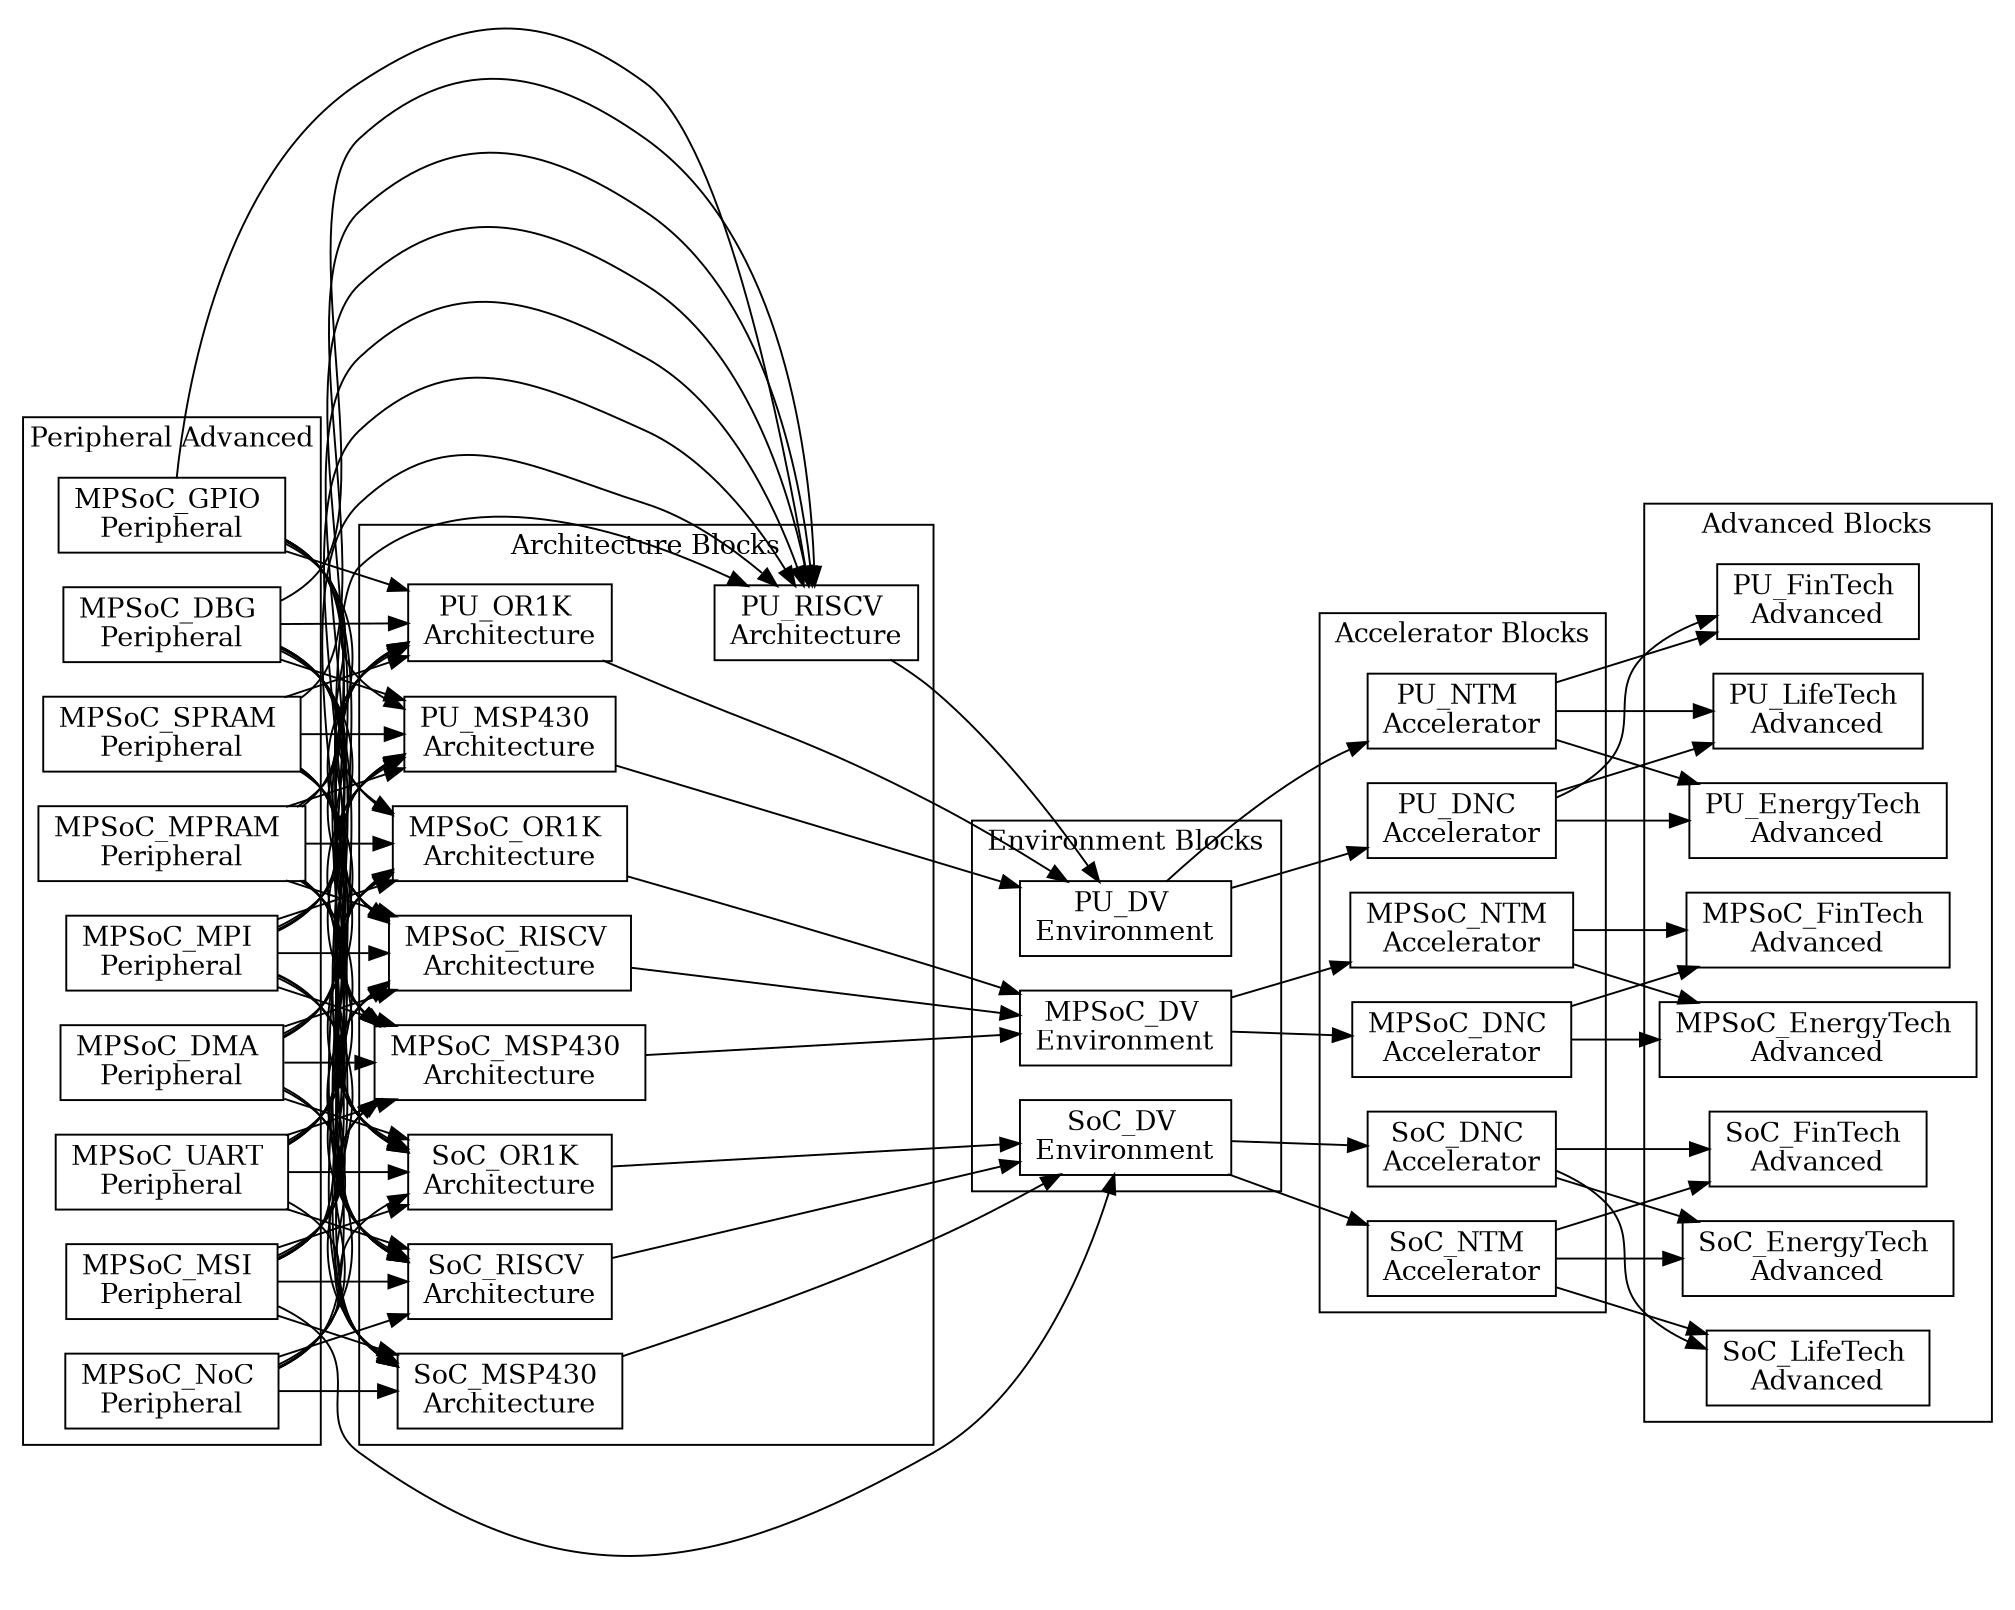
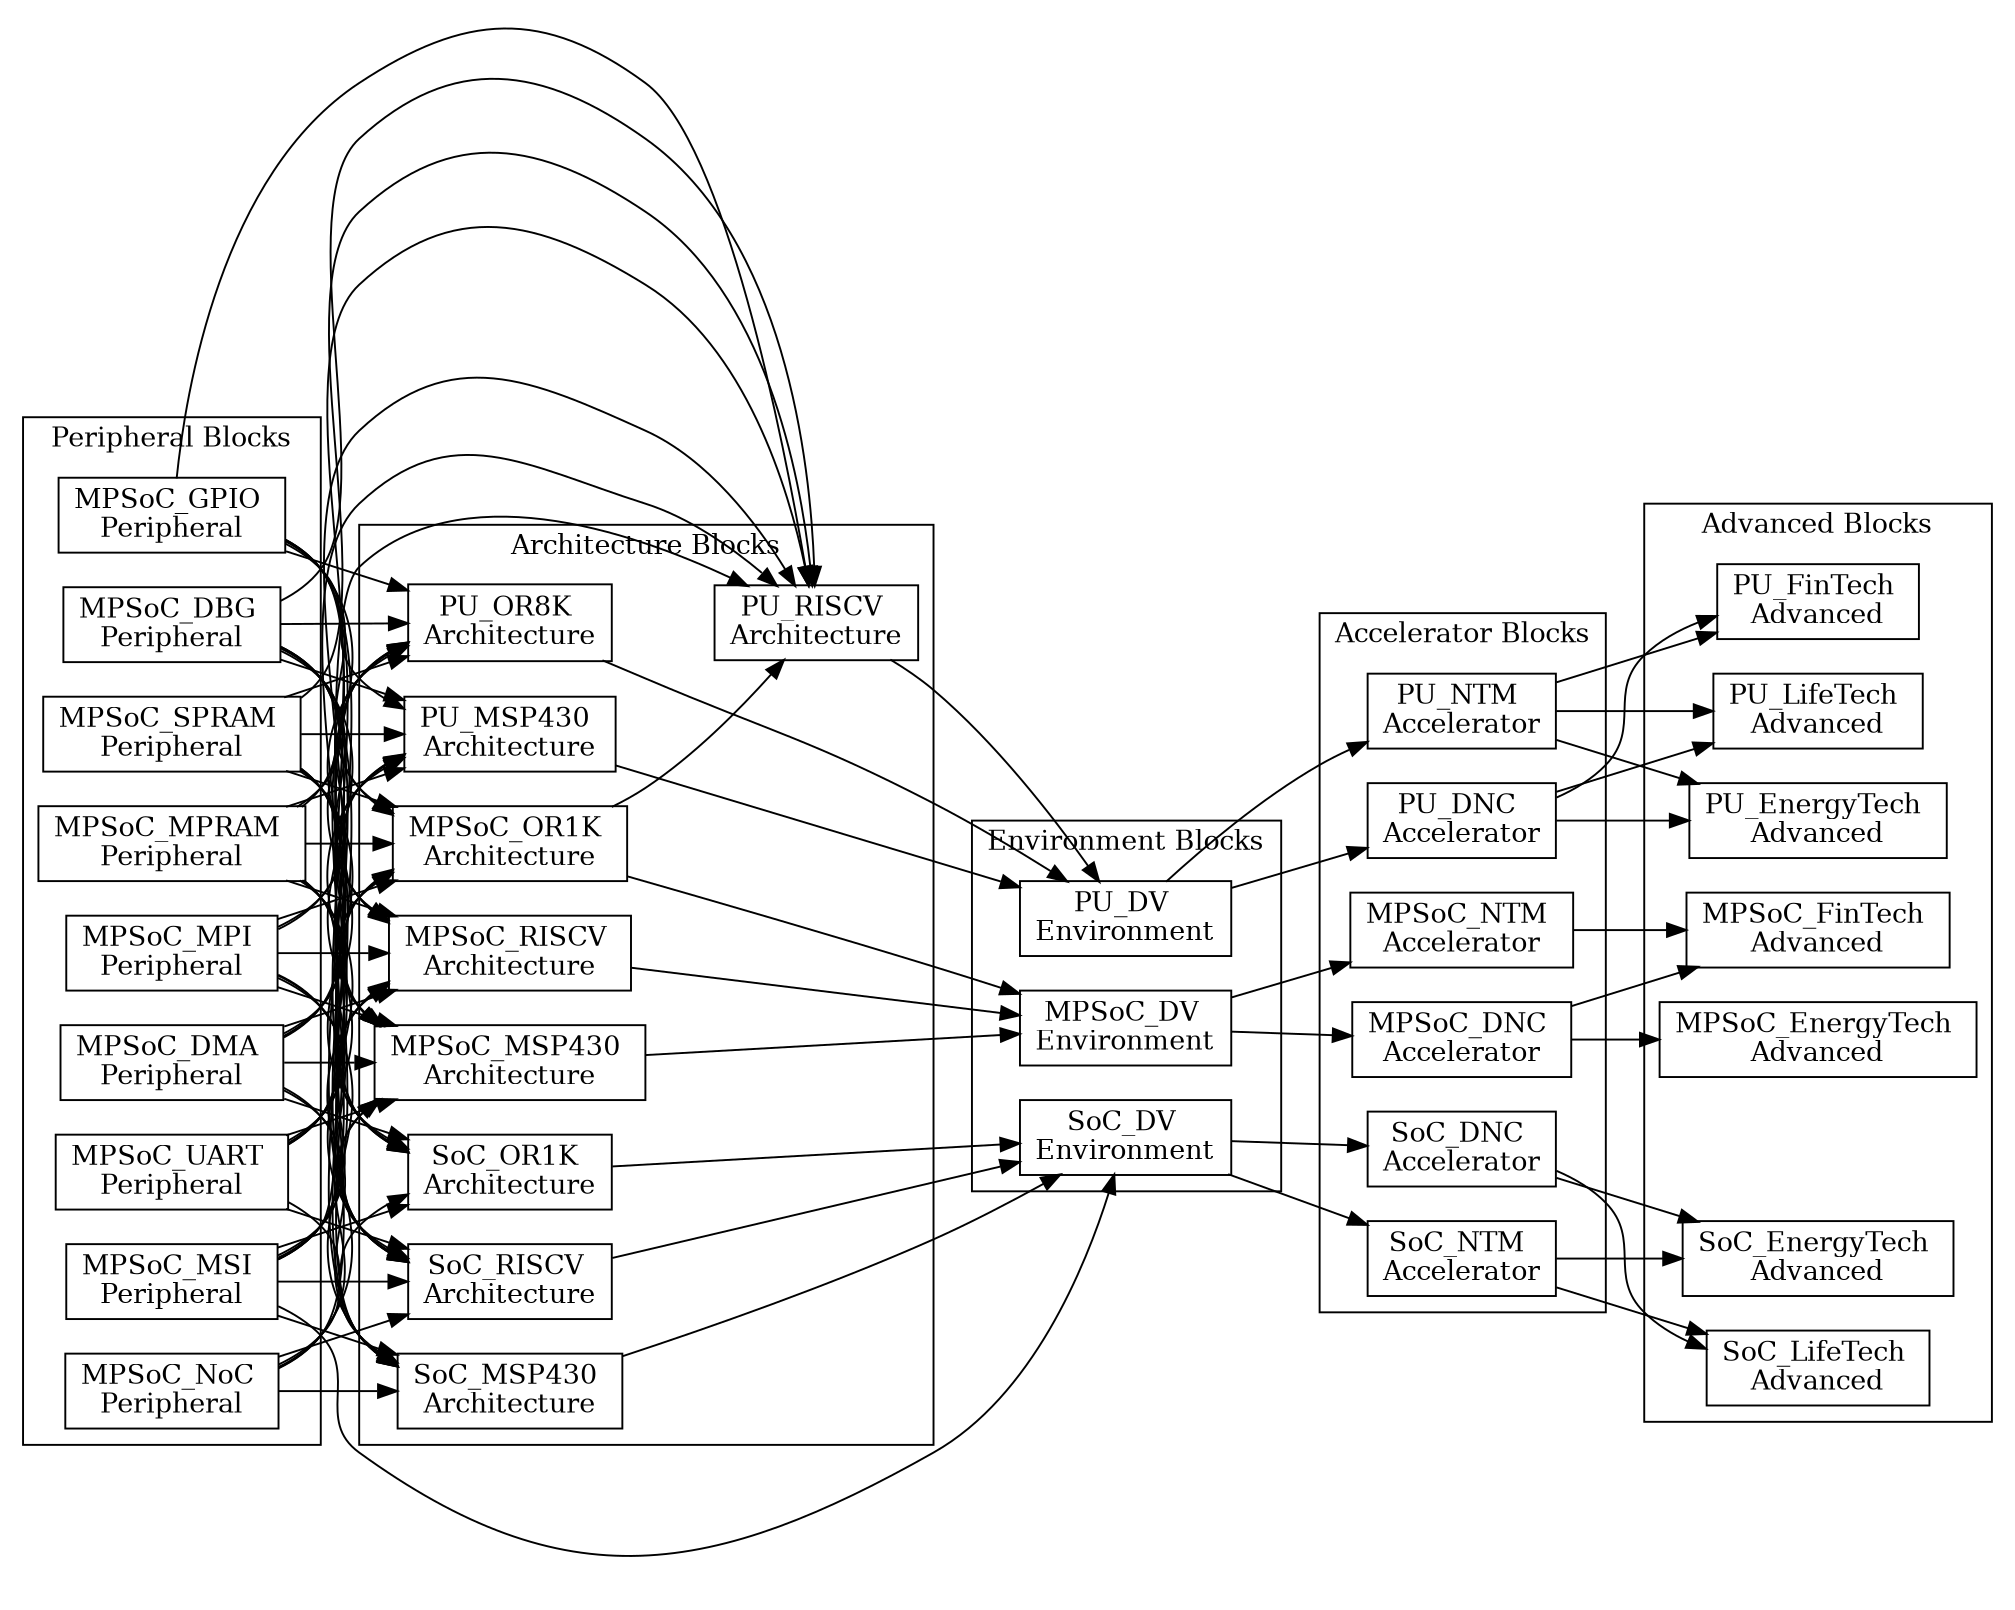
edge "MPSoC_MPI Peripheral" -> "PU_RISCV Architecture": now "MPSoC_OR1K Architecture" -> "PU_RISCV Architecture"
cluster "Peripheral Advanced": label "Peripheral Advanced" -> "Peripheral Blocks"
node "PU_OR1K Architecture": label "PU_OR1K Architecture" -> "PU_OR8K Architecture"
edge "MPSoC_SPRAM Peripheral" -> "MPSoC_OR1K Architecture": added
edge "MPSoC_NTM Accelerator" -> "MPSoC_EnergyTech Advanced": removed
node "SoC_FinTech Advanced": removed
edge "MPSoC_UART Peripheral" -> "SoC_OR1K Architecture": removed
